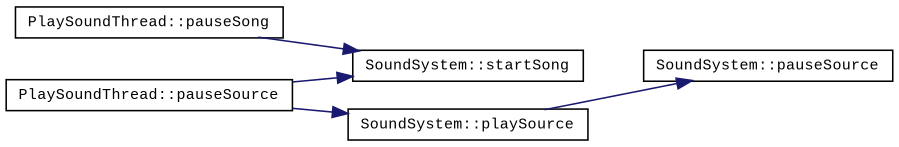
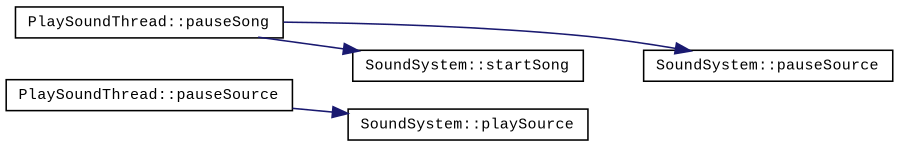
edge "PlaySoundThread::pauseSource" -> "SoundSystem::startSong": removed
edge "SoundSystem::playSource" -> "SoundSystem::pauseSource": now "PlaySoundThread::pauseSong" -> "SoundSystem::pauseSource"
